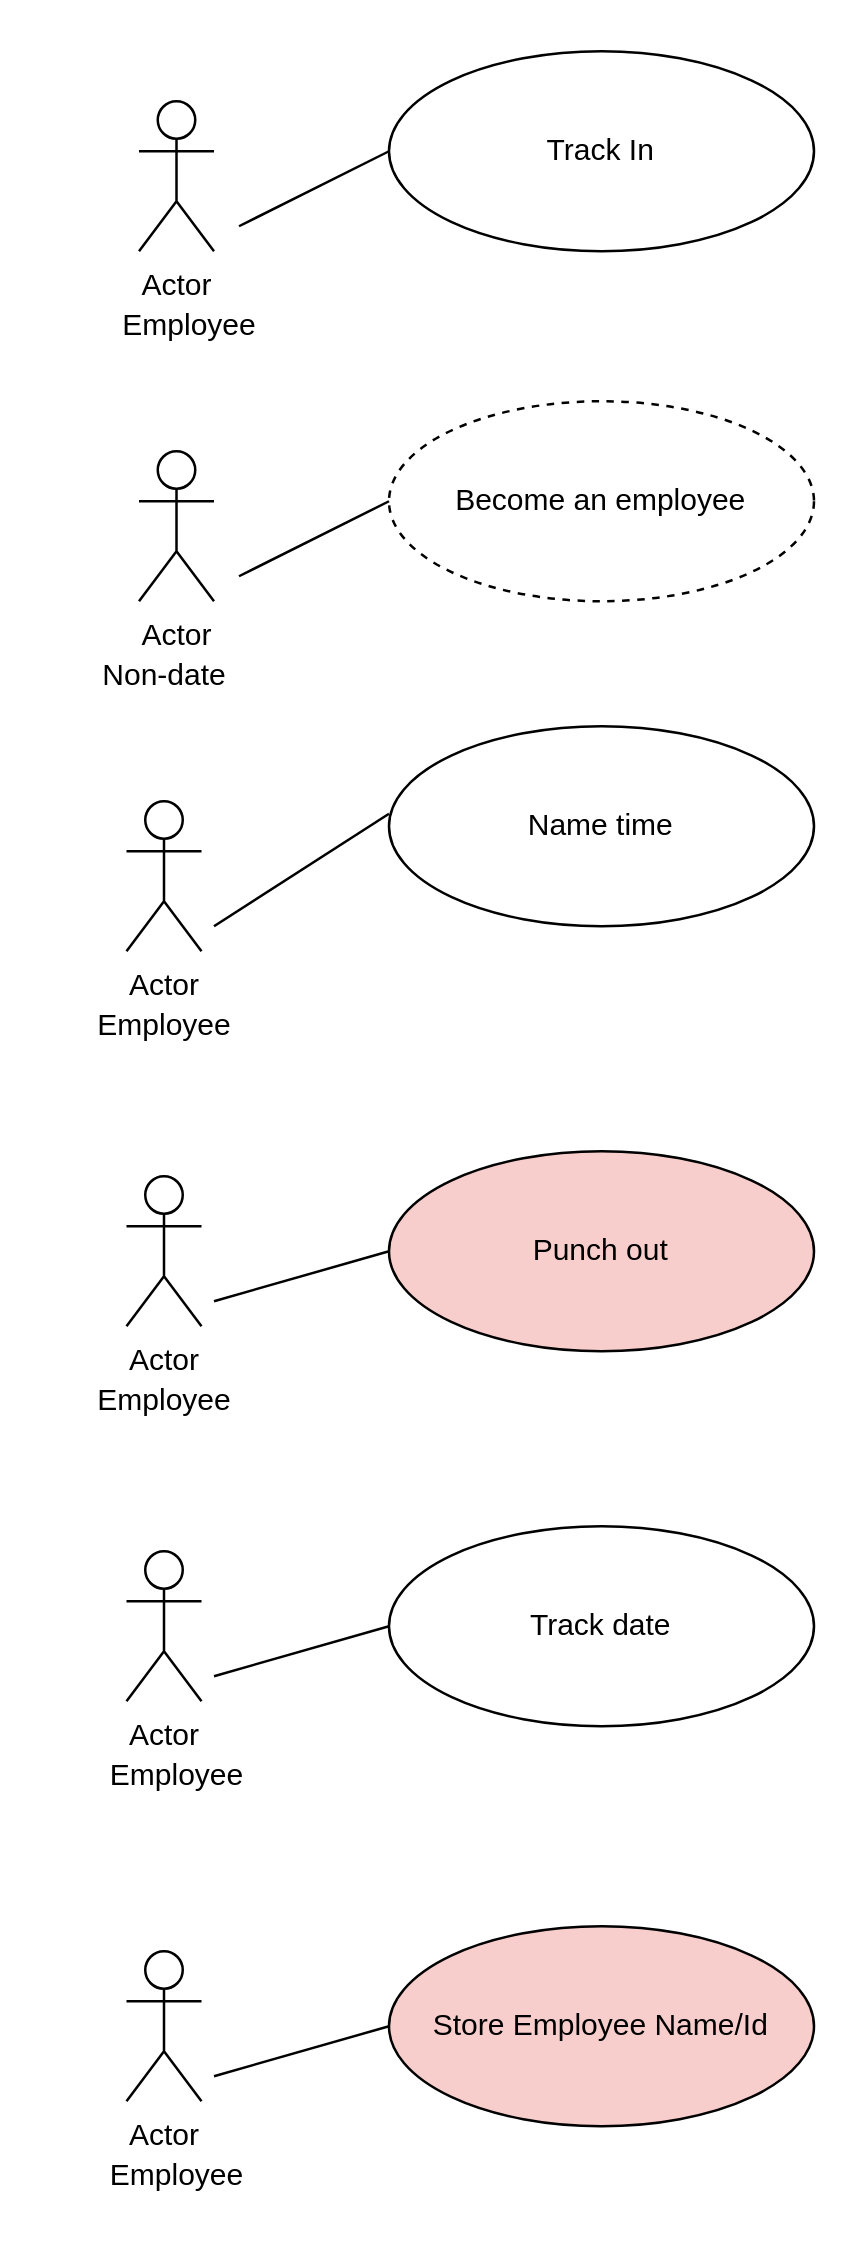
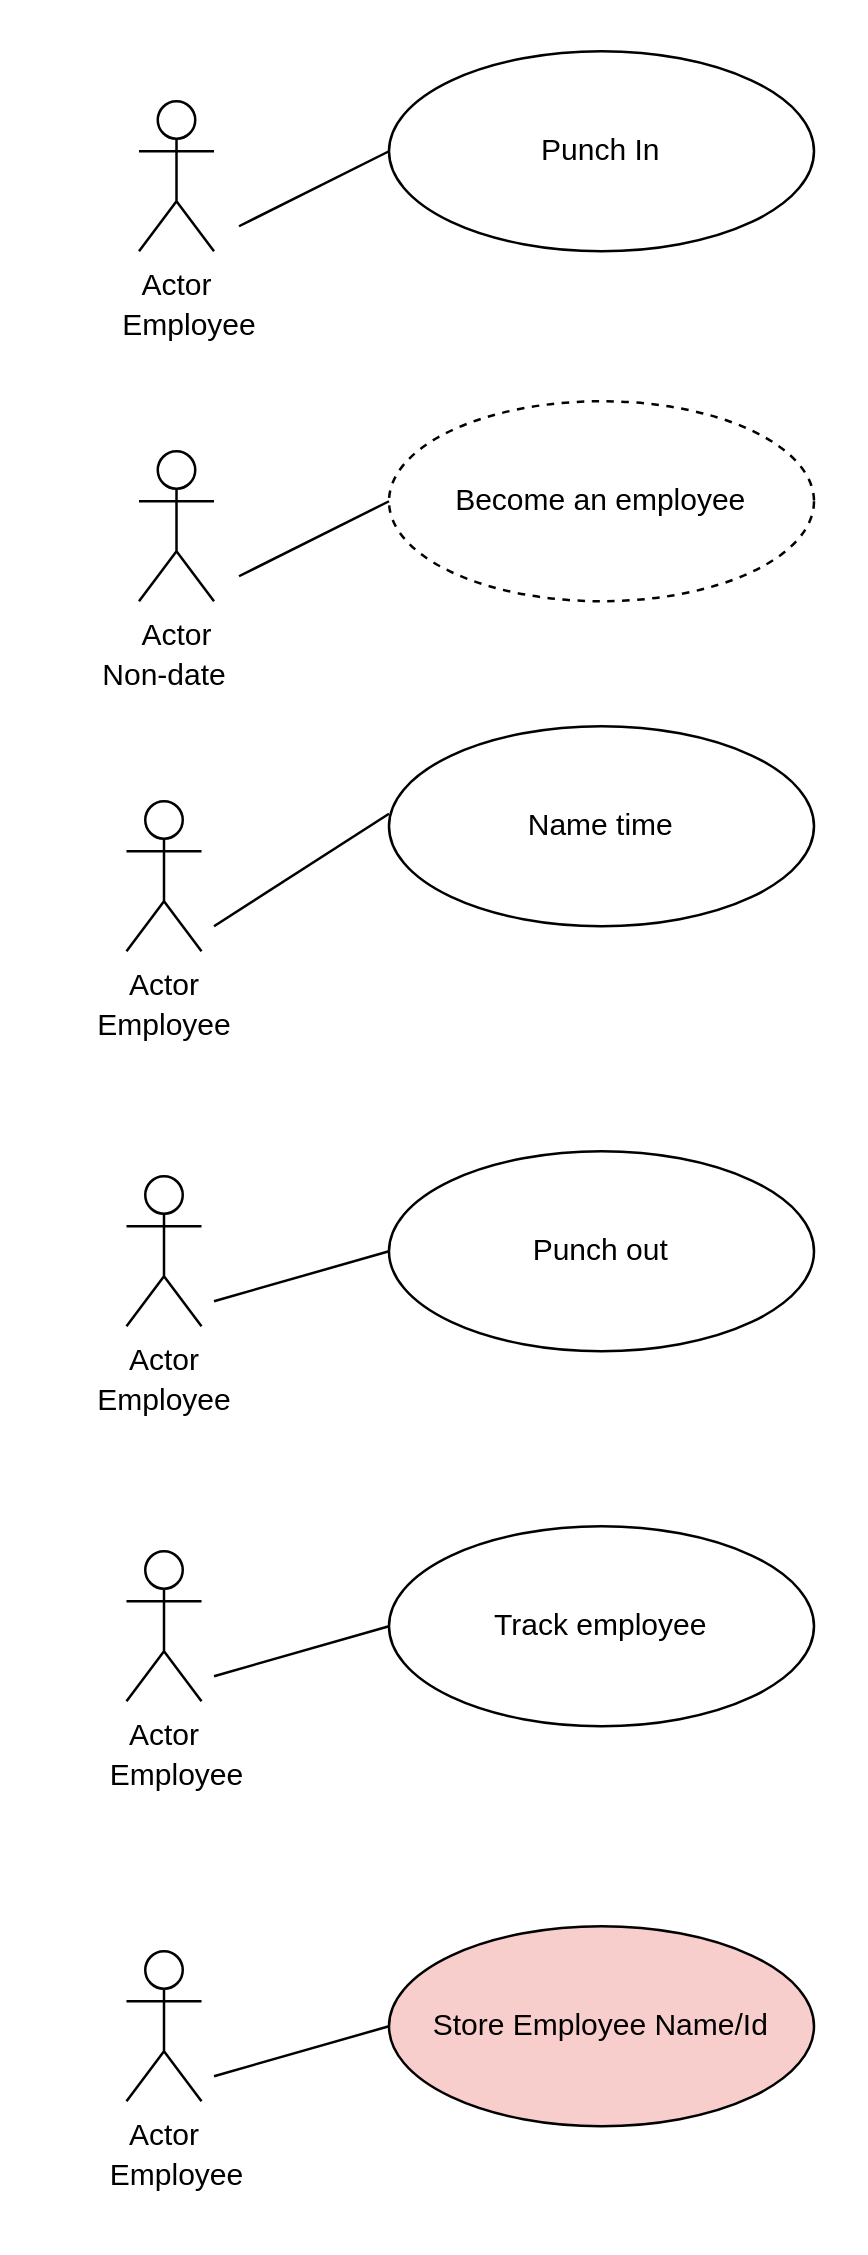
node "Track In": label "Track In" -> "Punch In"
node "Punch out": fillcolor #f8cecc -> #ffffff
node "Track date": label "Track date" -> "Track employee"
